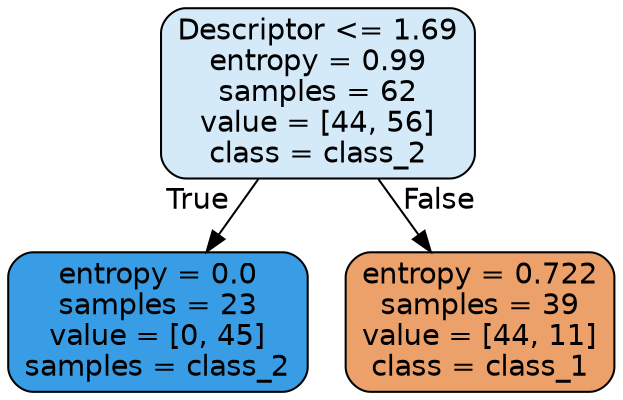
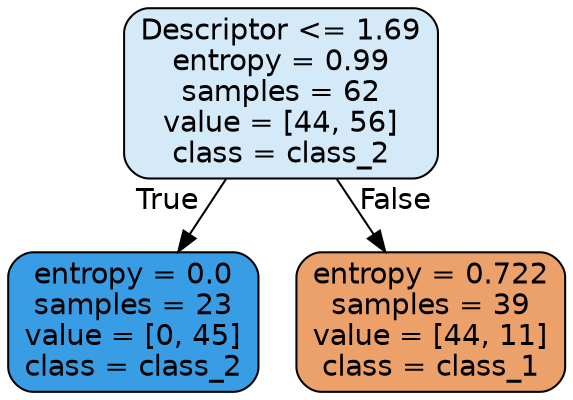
node "entropy = 0.0 samples = 23 value = [0, 45] samples = class_2": label "entropy = 0.0 samples = 23 value = [0, 45] samples = class_2" -> "entropy = 0.0 samples = 23 value = [0, 45] class = class_2"
